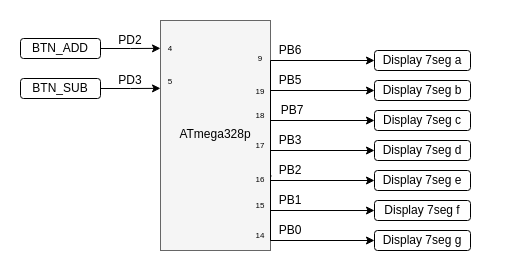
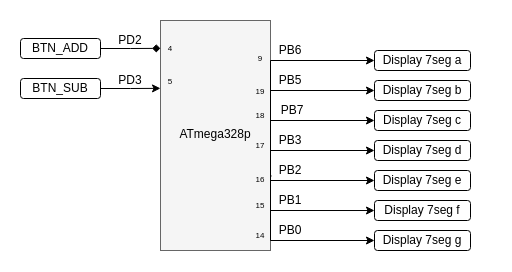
edge "BTN_ADD" -> "4": arrowhead classic -> diamond
